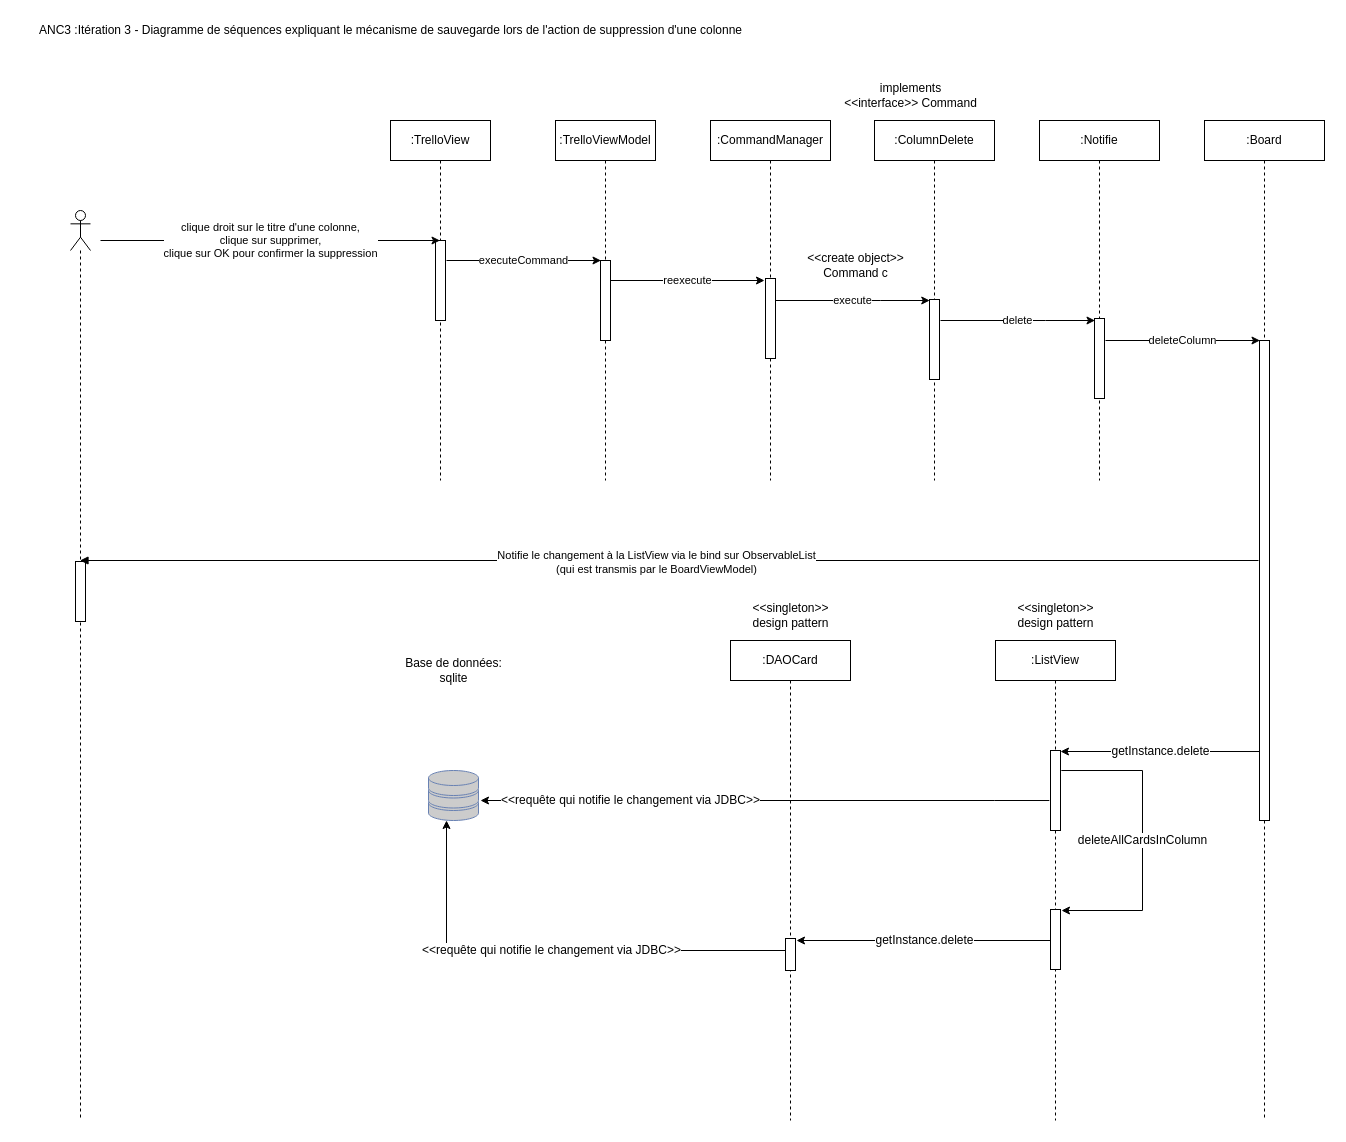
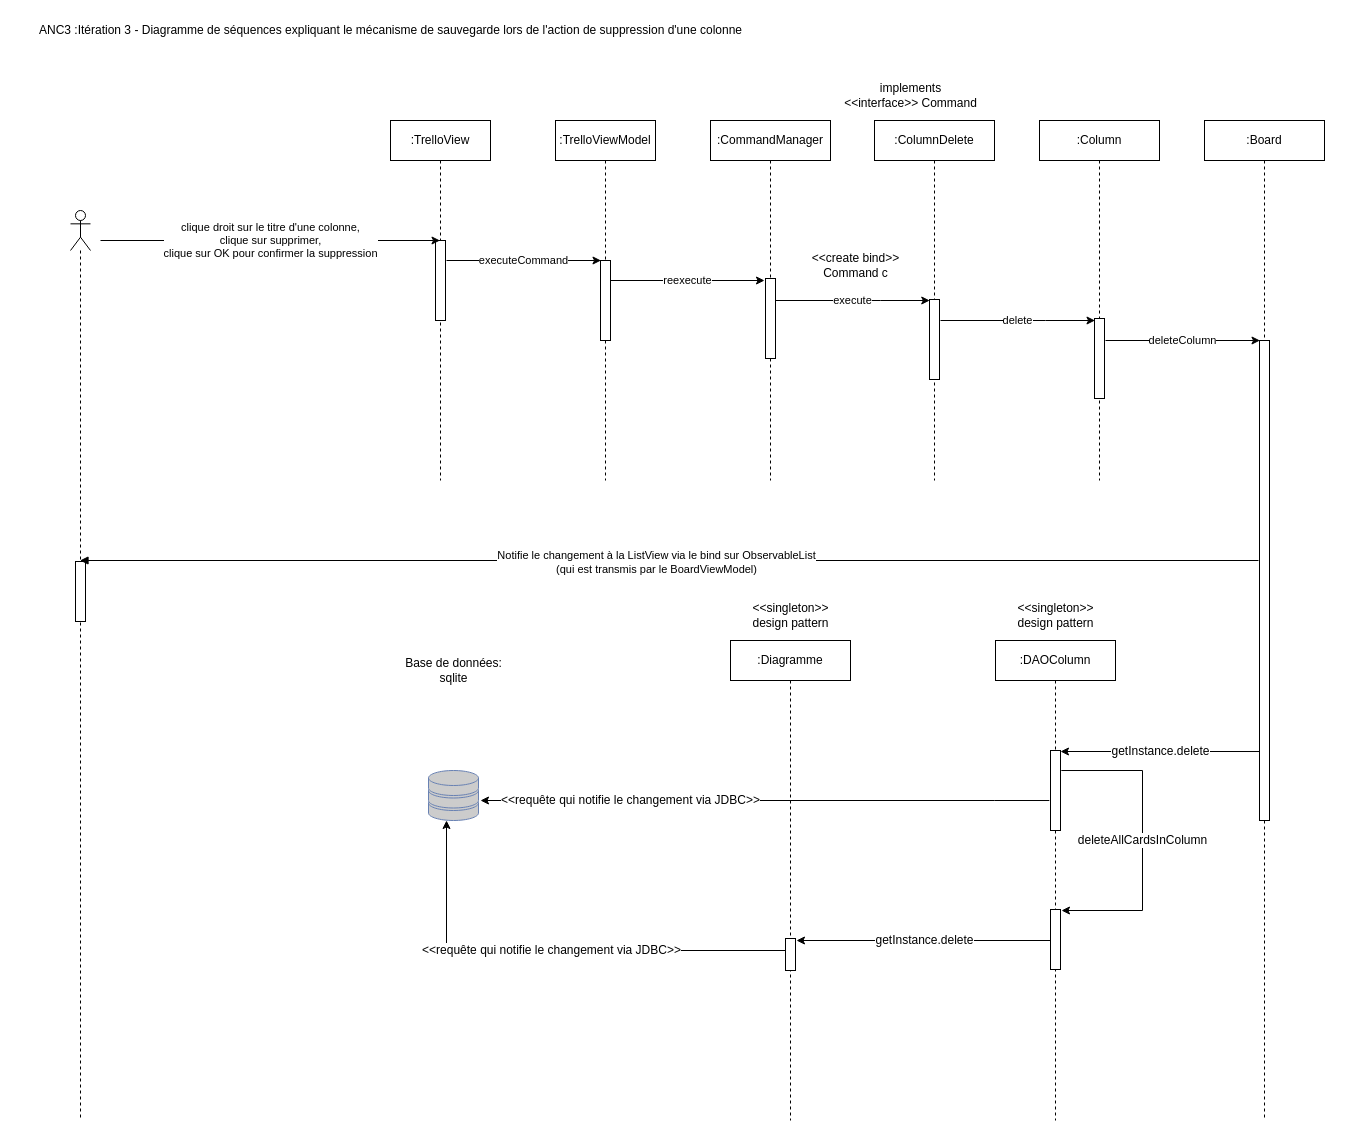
node ":Notifie": label ":Notifie" -> ":Column"
node "<<create object>> Command c": label "<<create object>> Command c" -> "<<create bind>> Command c"
node ":DAOCard": label ":DAOCard" -> ":Diagramme"
node ":ListView": label ":ListView" -> ":DAOColumn"
